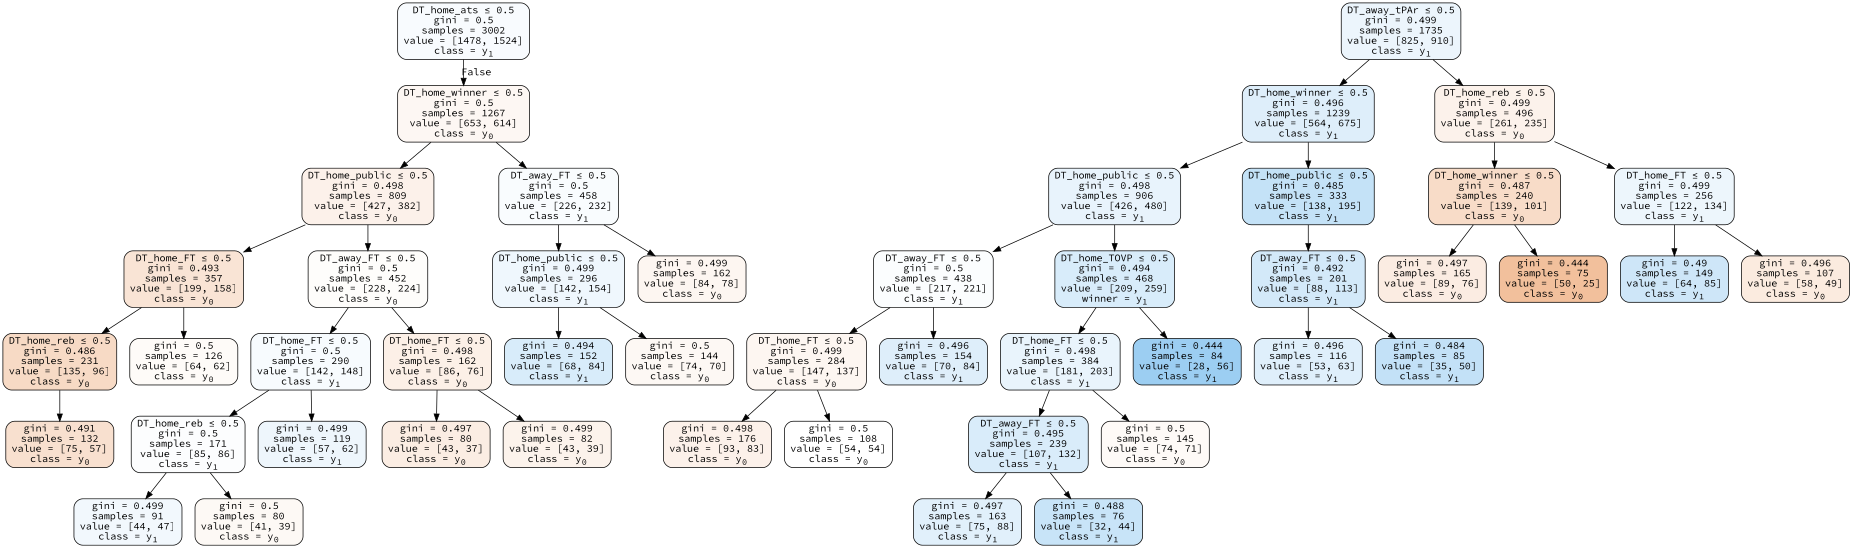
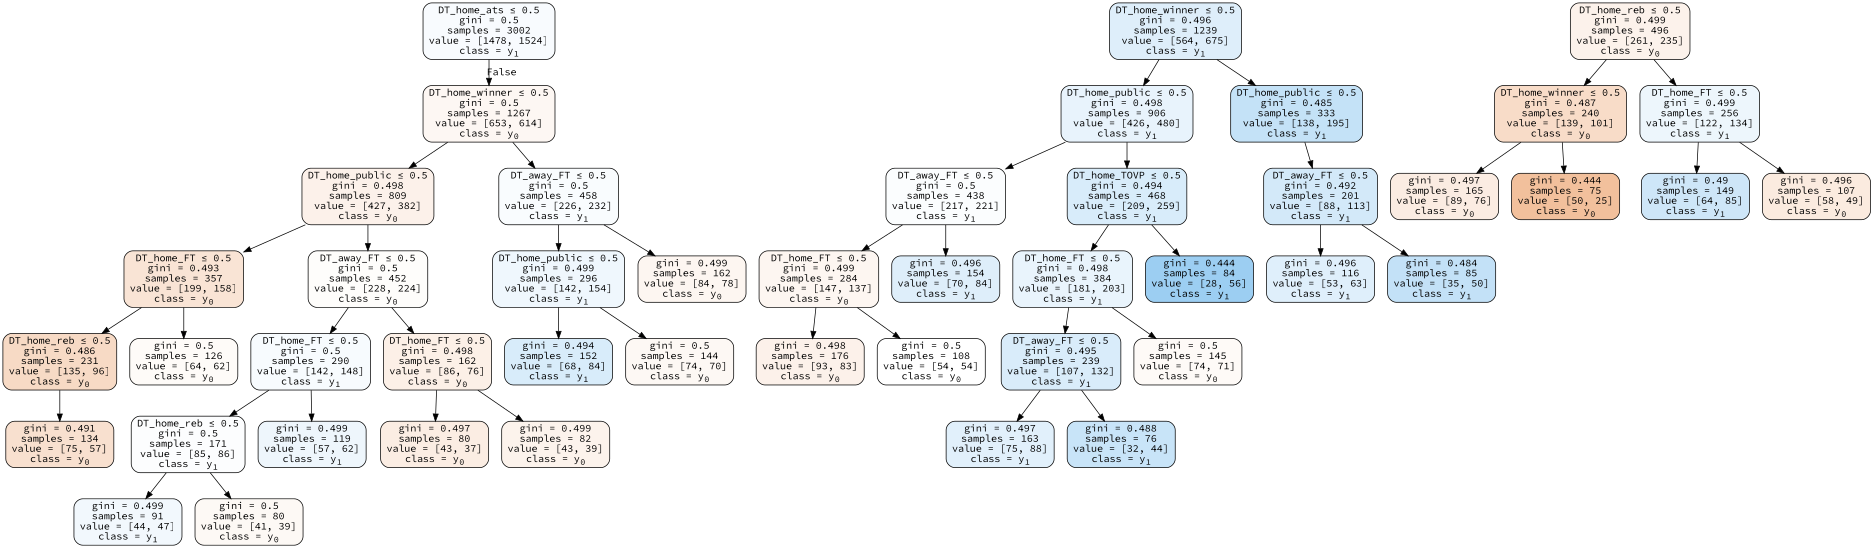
node "DT_away_tPAr ≤ 0.5": removed
node "DT_home_TOVP ≤ 0.5": text "winner = y" -> "class = y"
node "gini = 0.491": text "samples = 132" -> "samples = 134"
